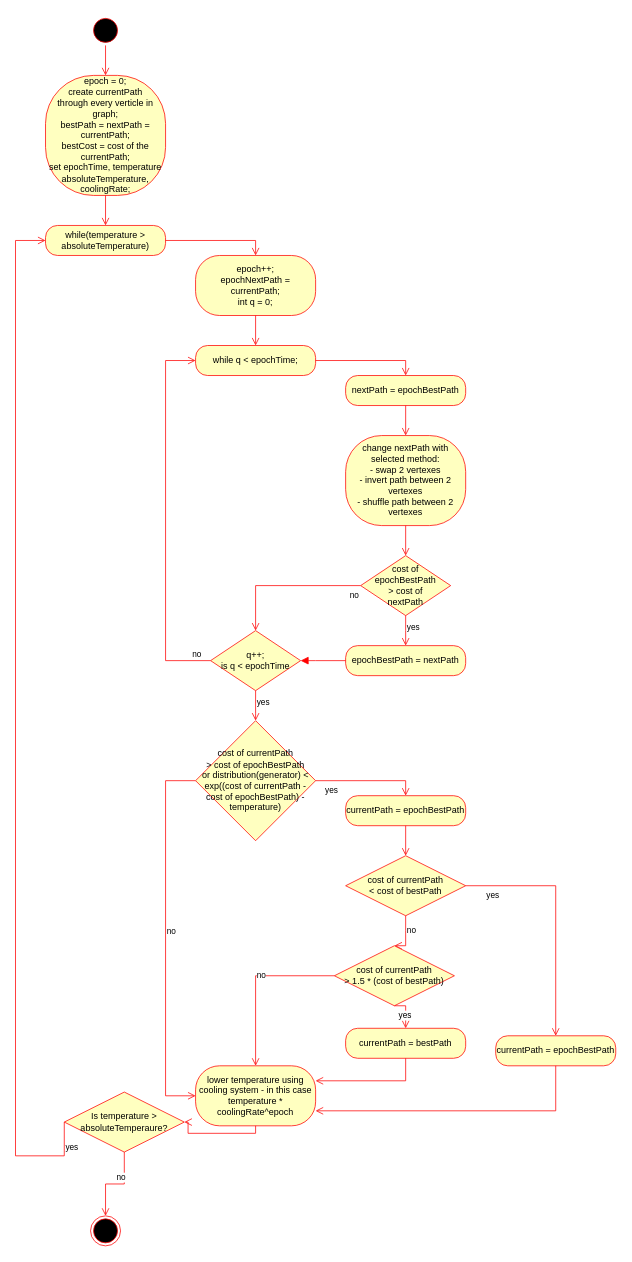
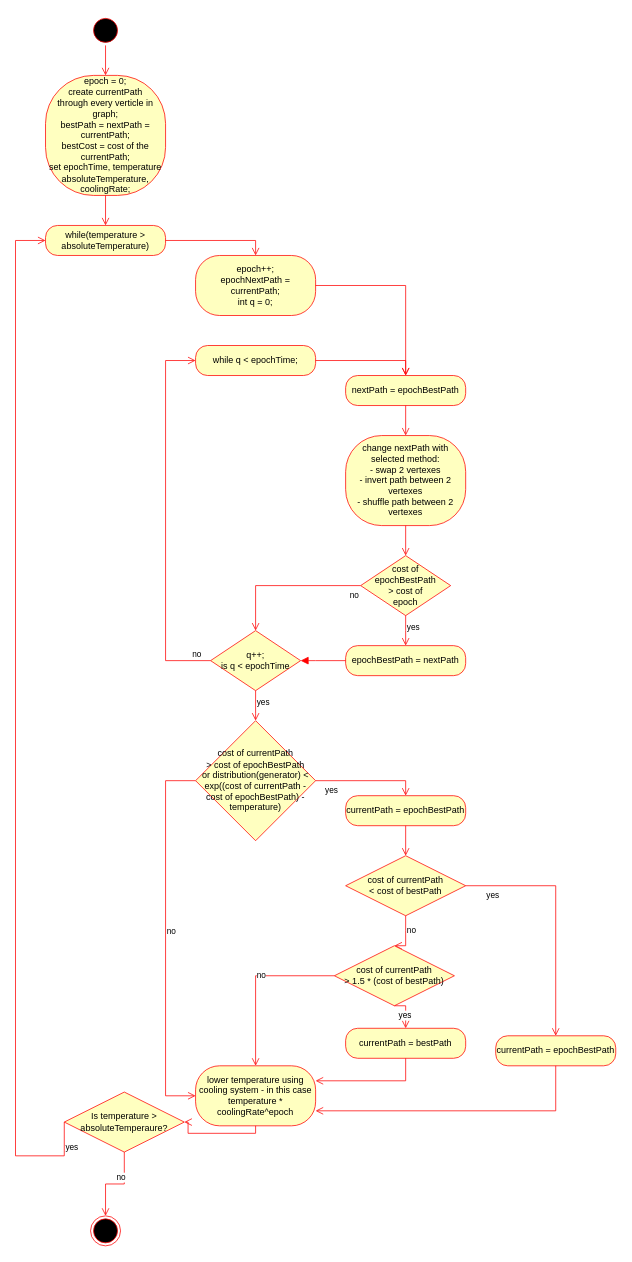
edge "epoch++; epochNextPath = currentPath; int q = 0;" -> "while q < epochTime;": now "epoch++; epochNextPath = currentPath; int q = 0;" -> "nextPath = epochBestPath"
node "cost of epochBestPath > cost of nextPath": label "cost of epochBestPath > cost of nextPath" -> "cost of epochBestPath > cost of epoch"
